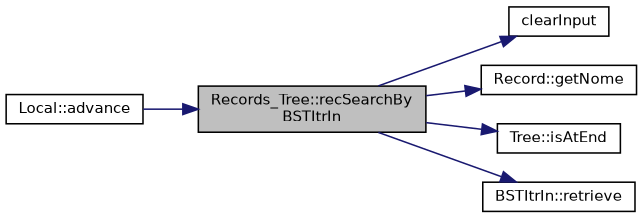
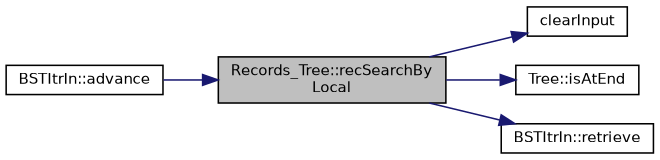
node "Record::getNome": removed
node "Local::advance": label "Local::advance" -> "BSTItrIn::advance"
node "Records_Tree::recSearchBy BSTItrIn": label "Records_Tree::recSearchBy BSTItrIn" -> "Records_Tree::recSearchBy Local"
